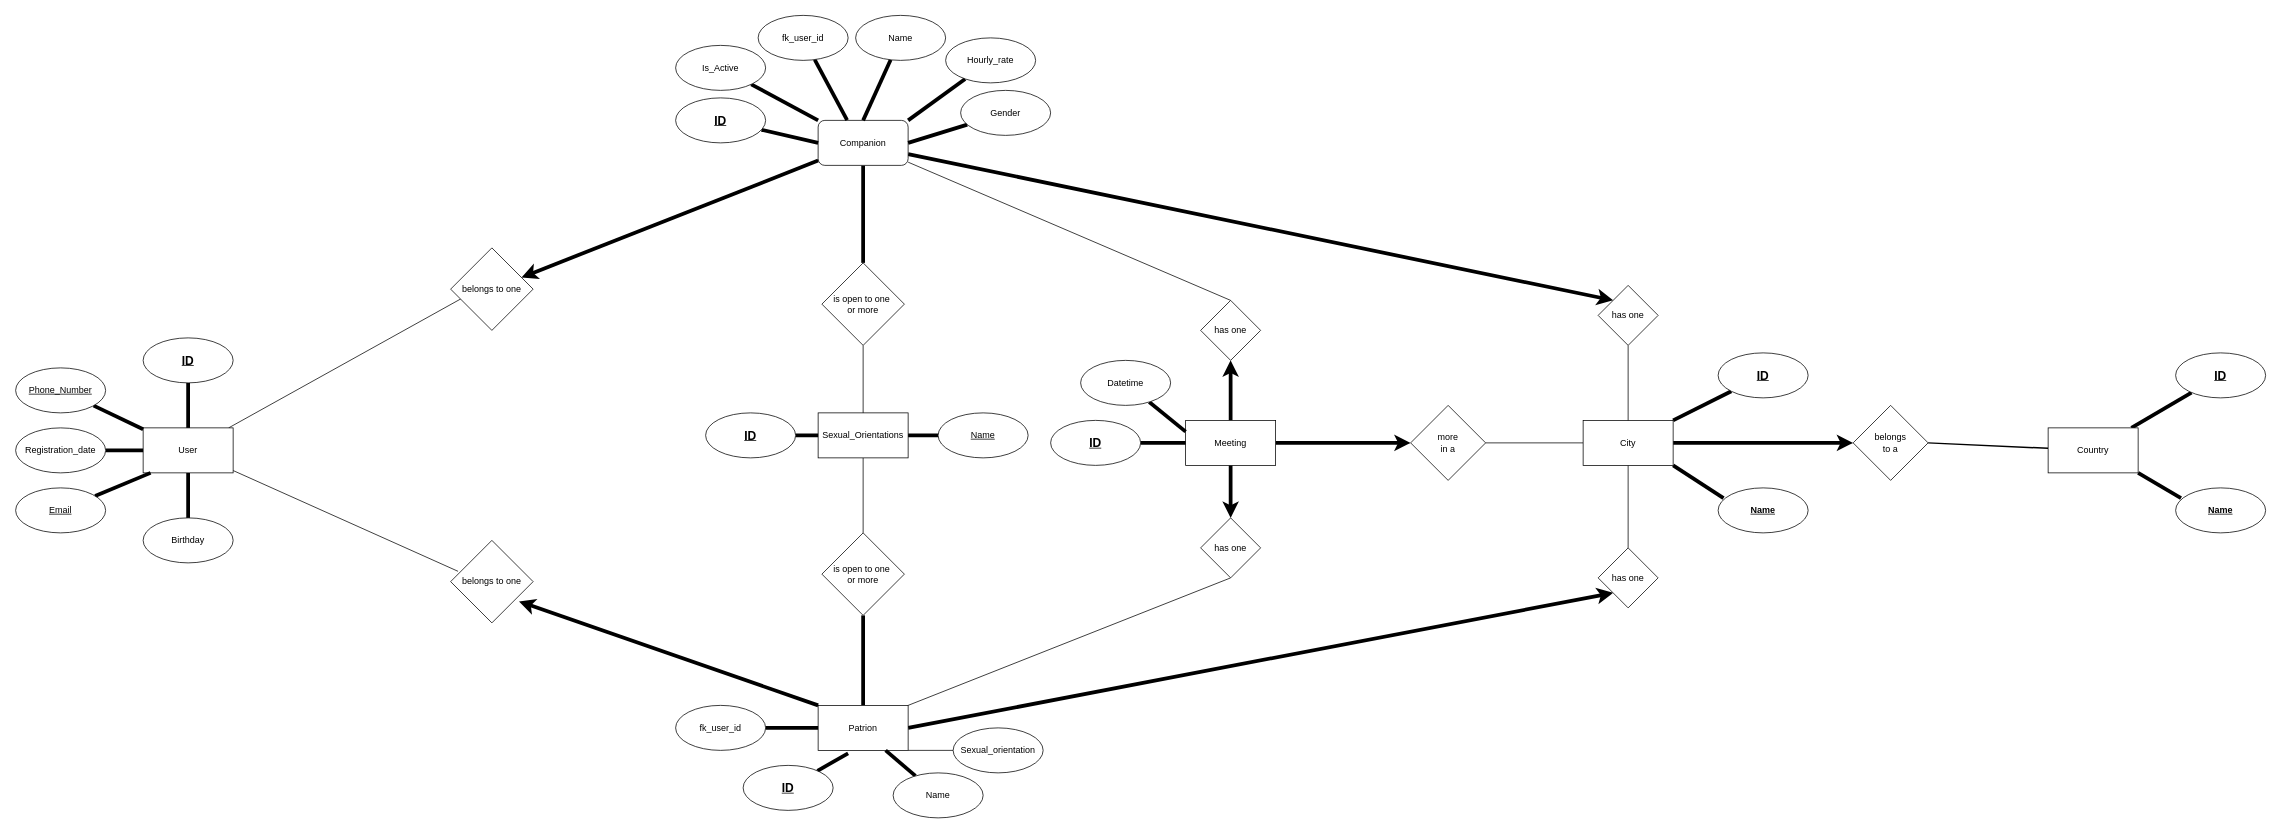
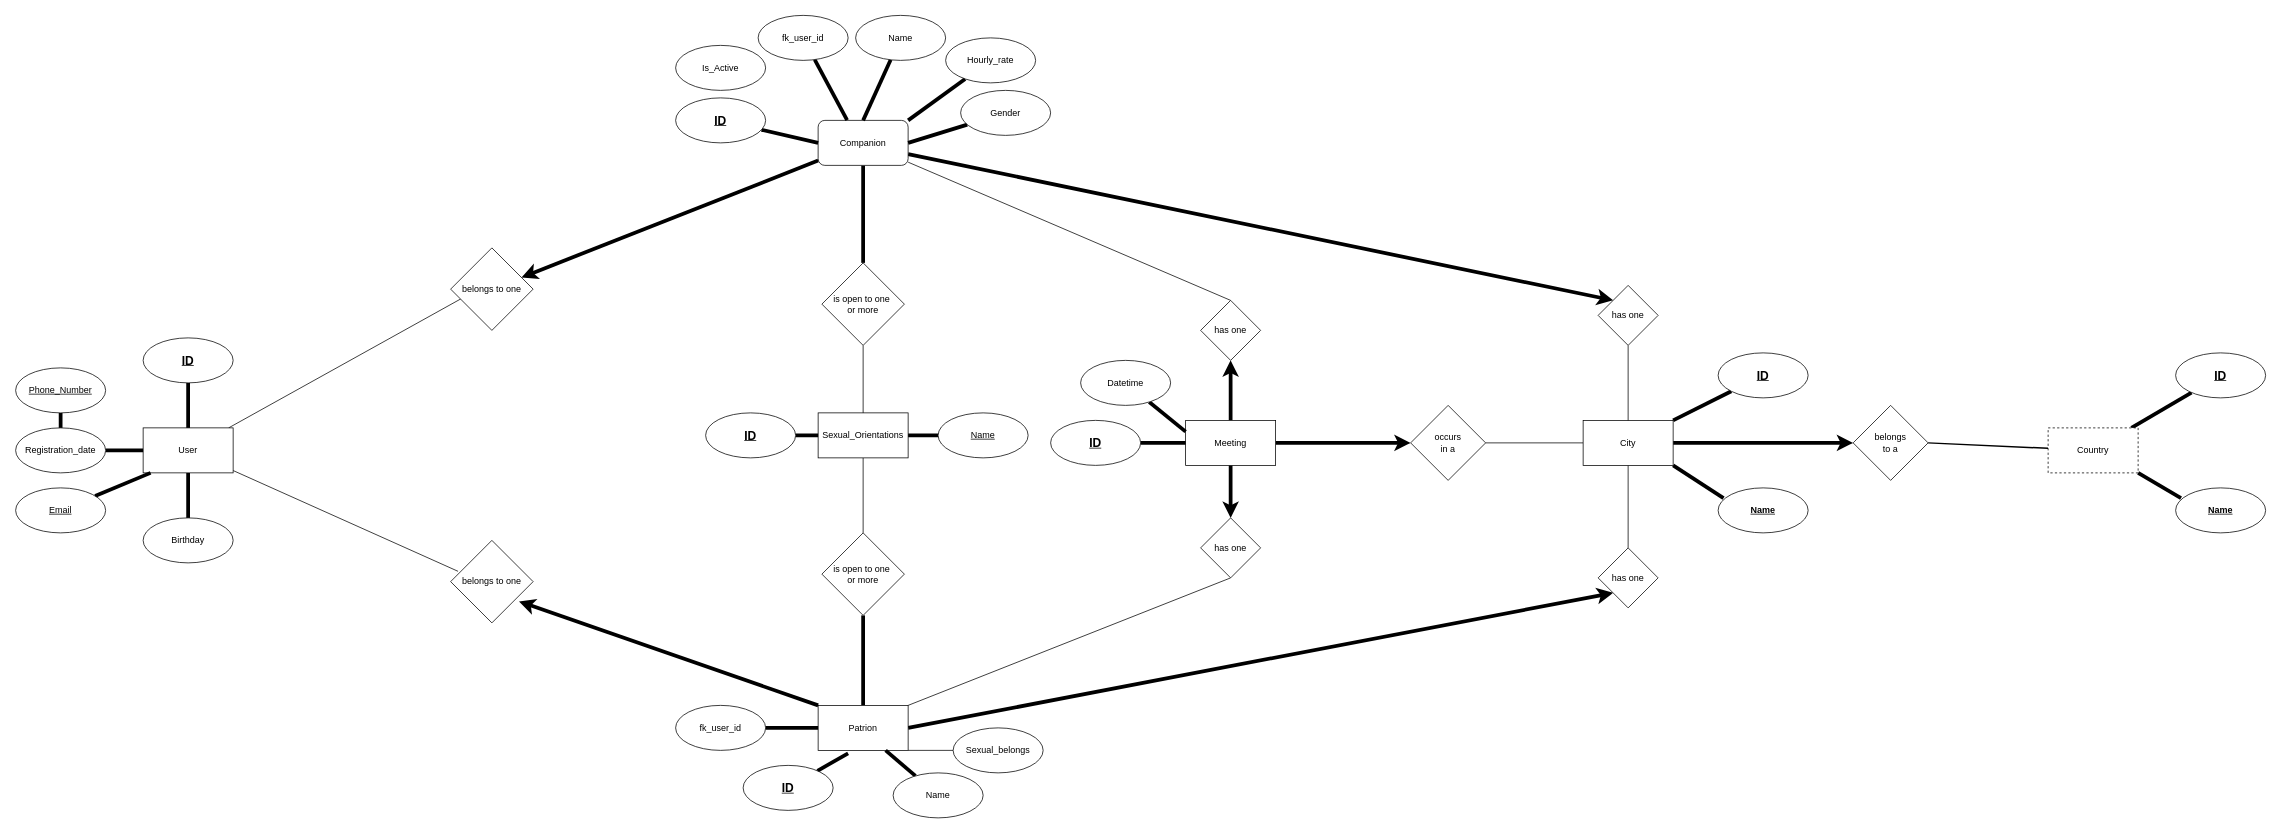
edge "Is_Active" -- "Companion": removed
edge "Phone_Number" -- "User": now "Phone_Number" -- "Registration_date"
node "more in a": label "more in a" -> "occurs in a"
node "Country": style solid -> dashed
node "Sexual_orientation": label "Sexual_orientation" -> "Sexual_belongs"
